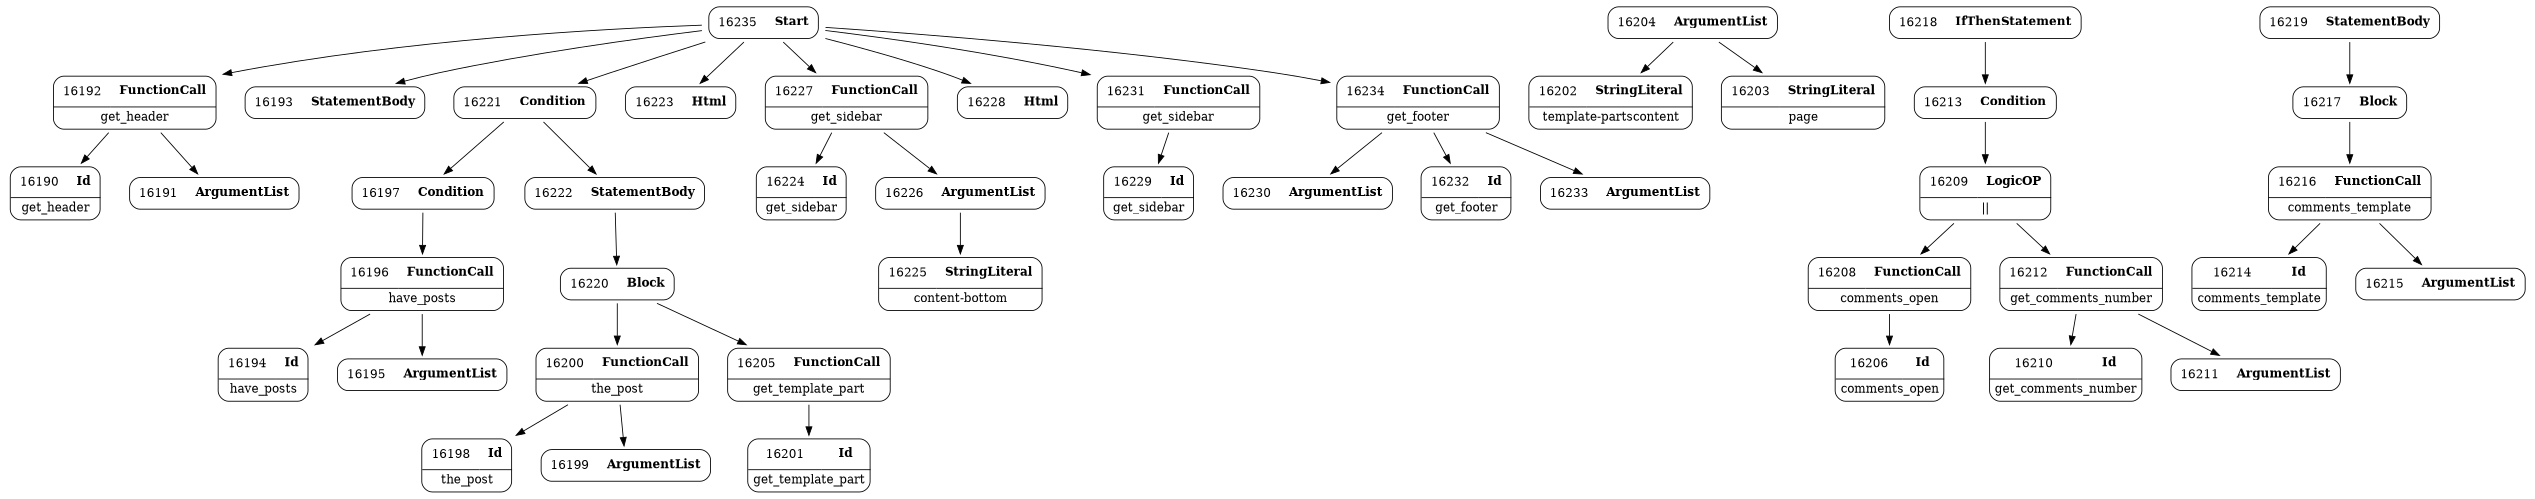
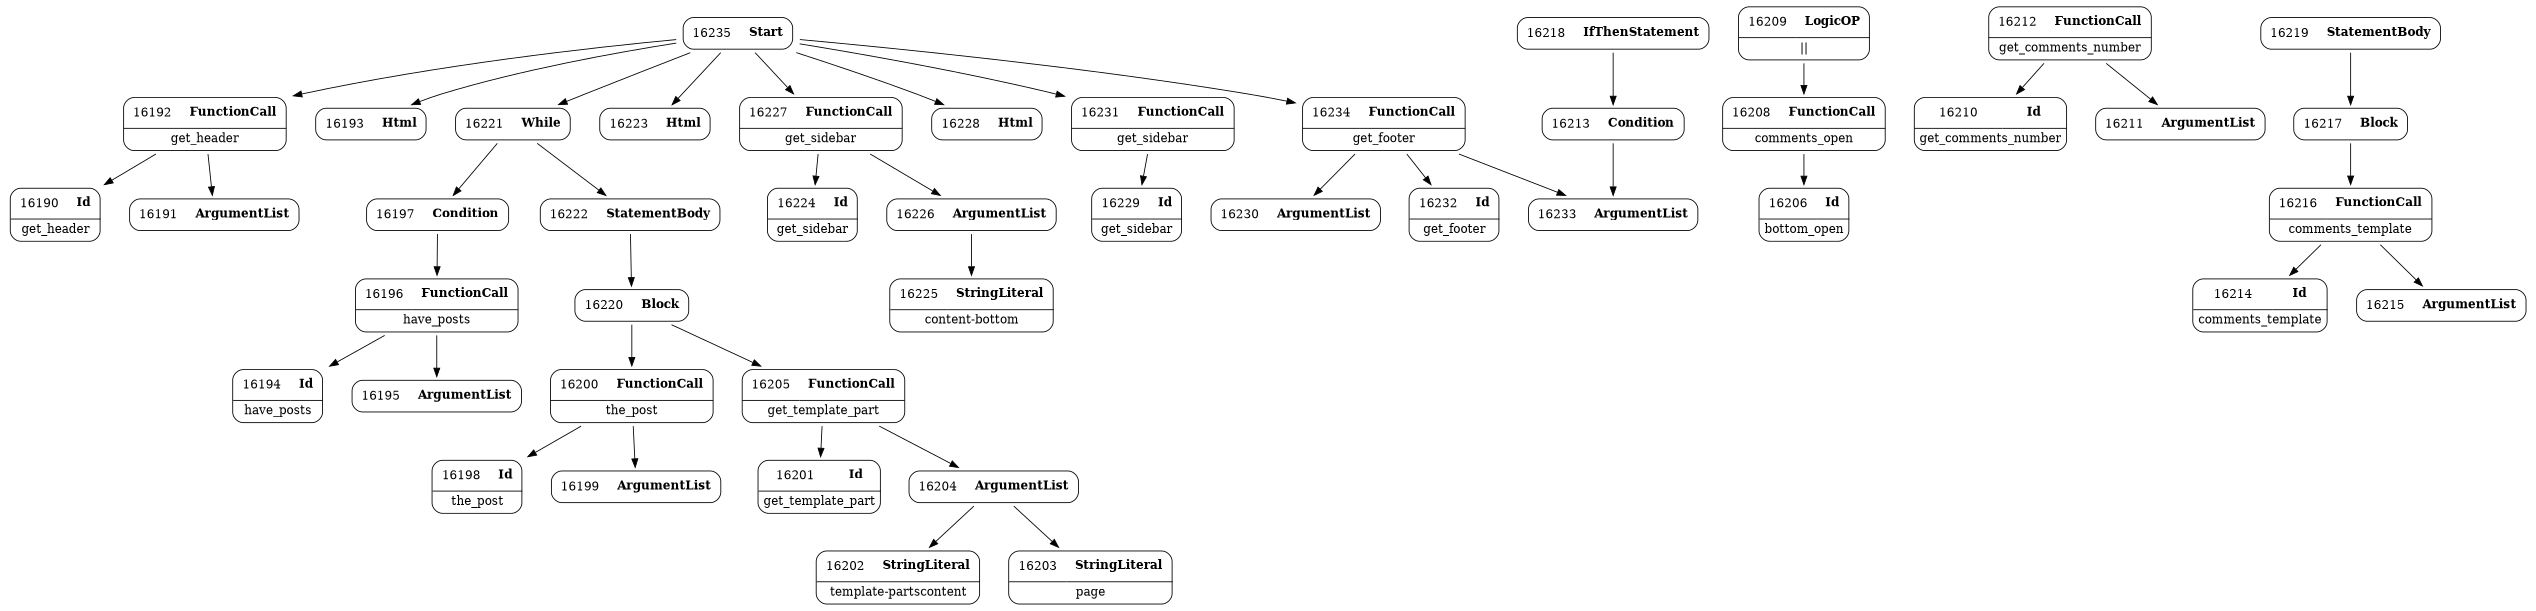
node "16193": text "StatementBody" -> "Html"
node "16221": text "Condition" -> "While"
edge "16213" -> "16209": now "16213" -> "16233"
edge "16209" -> "16212": removed
node "16206": text "comments_open" -> "bottom_open"
edge "16205" -> "16204": added
